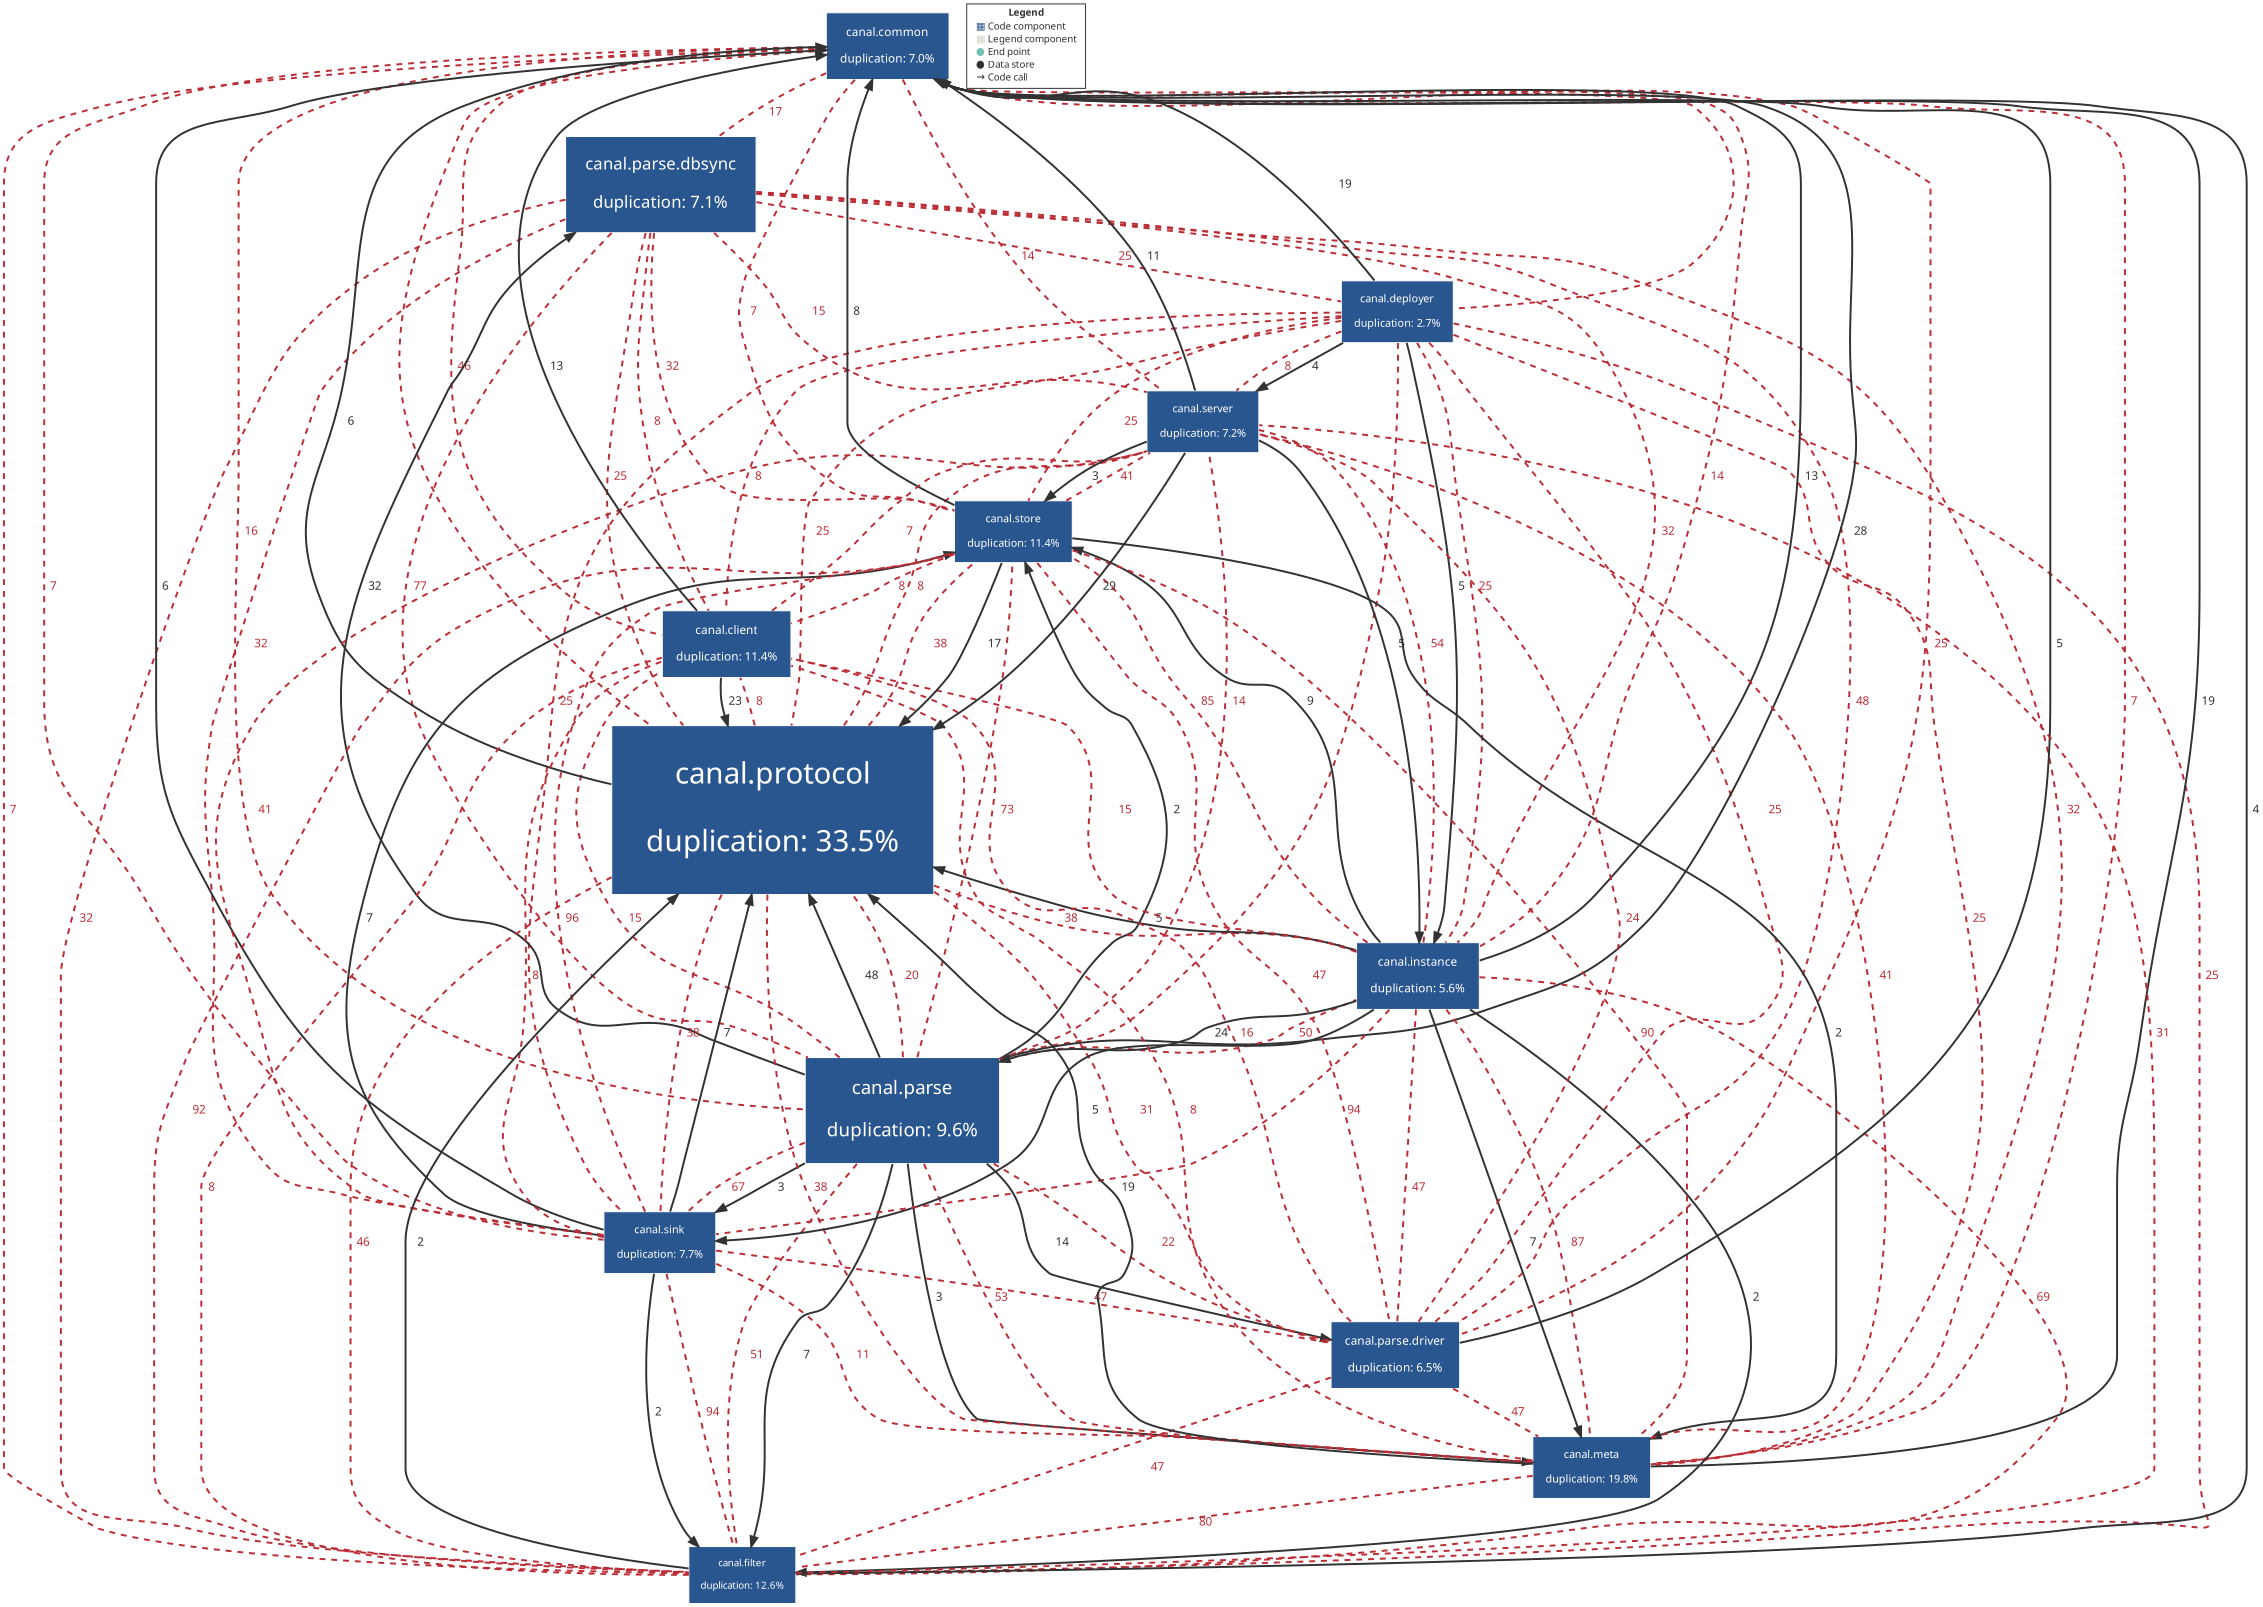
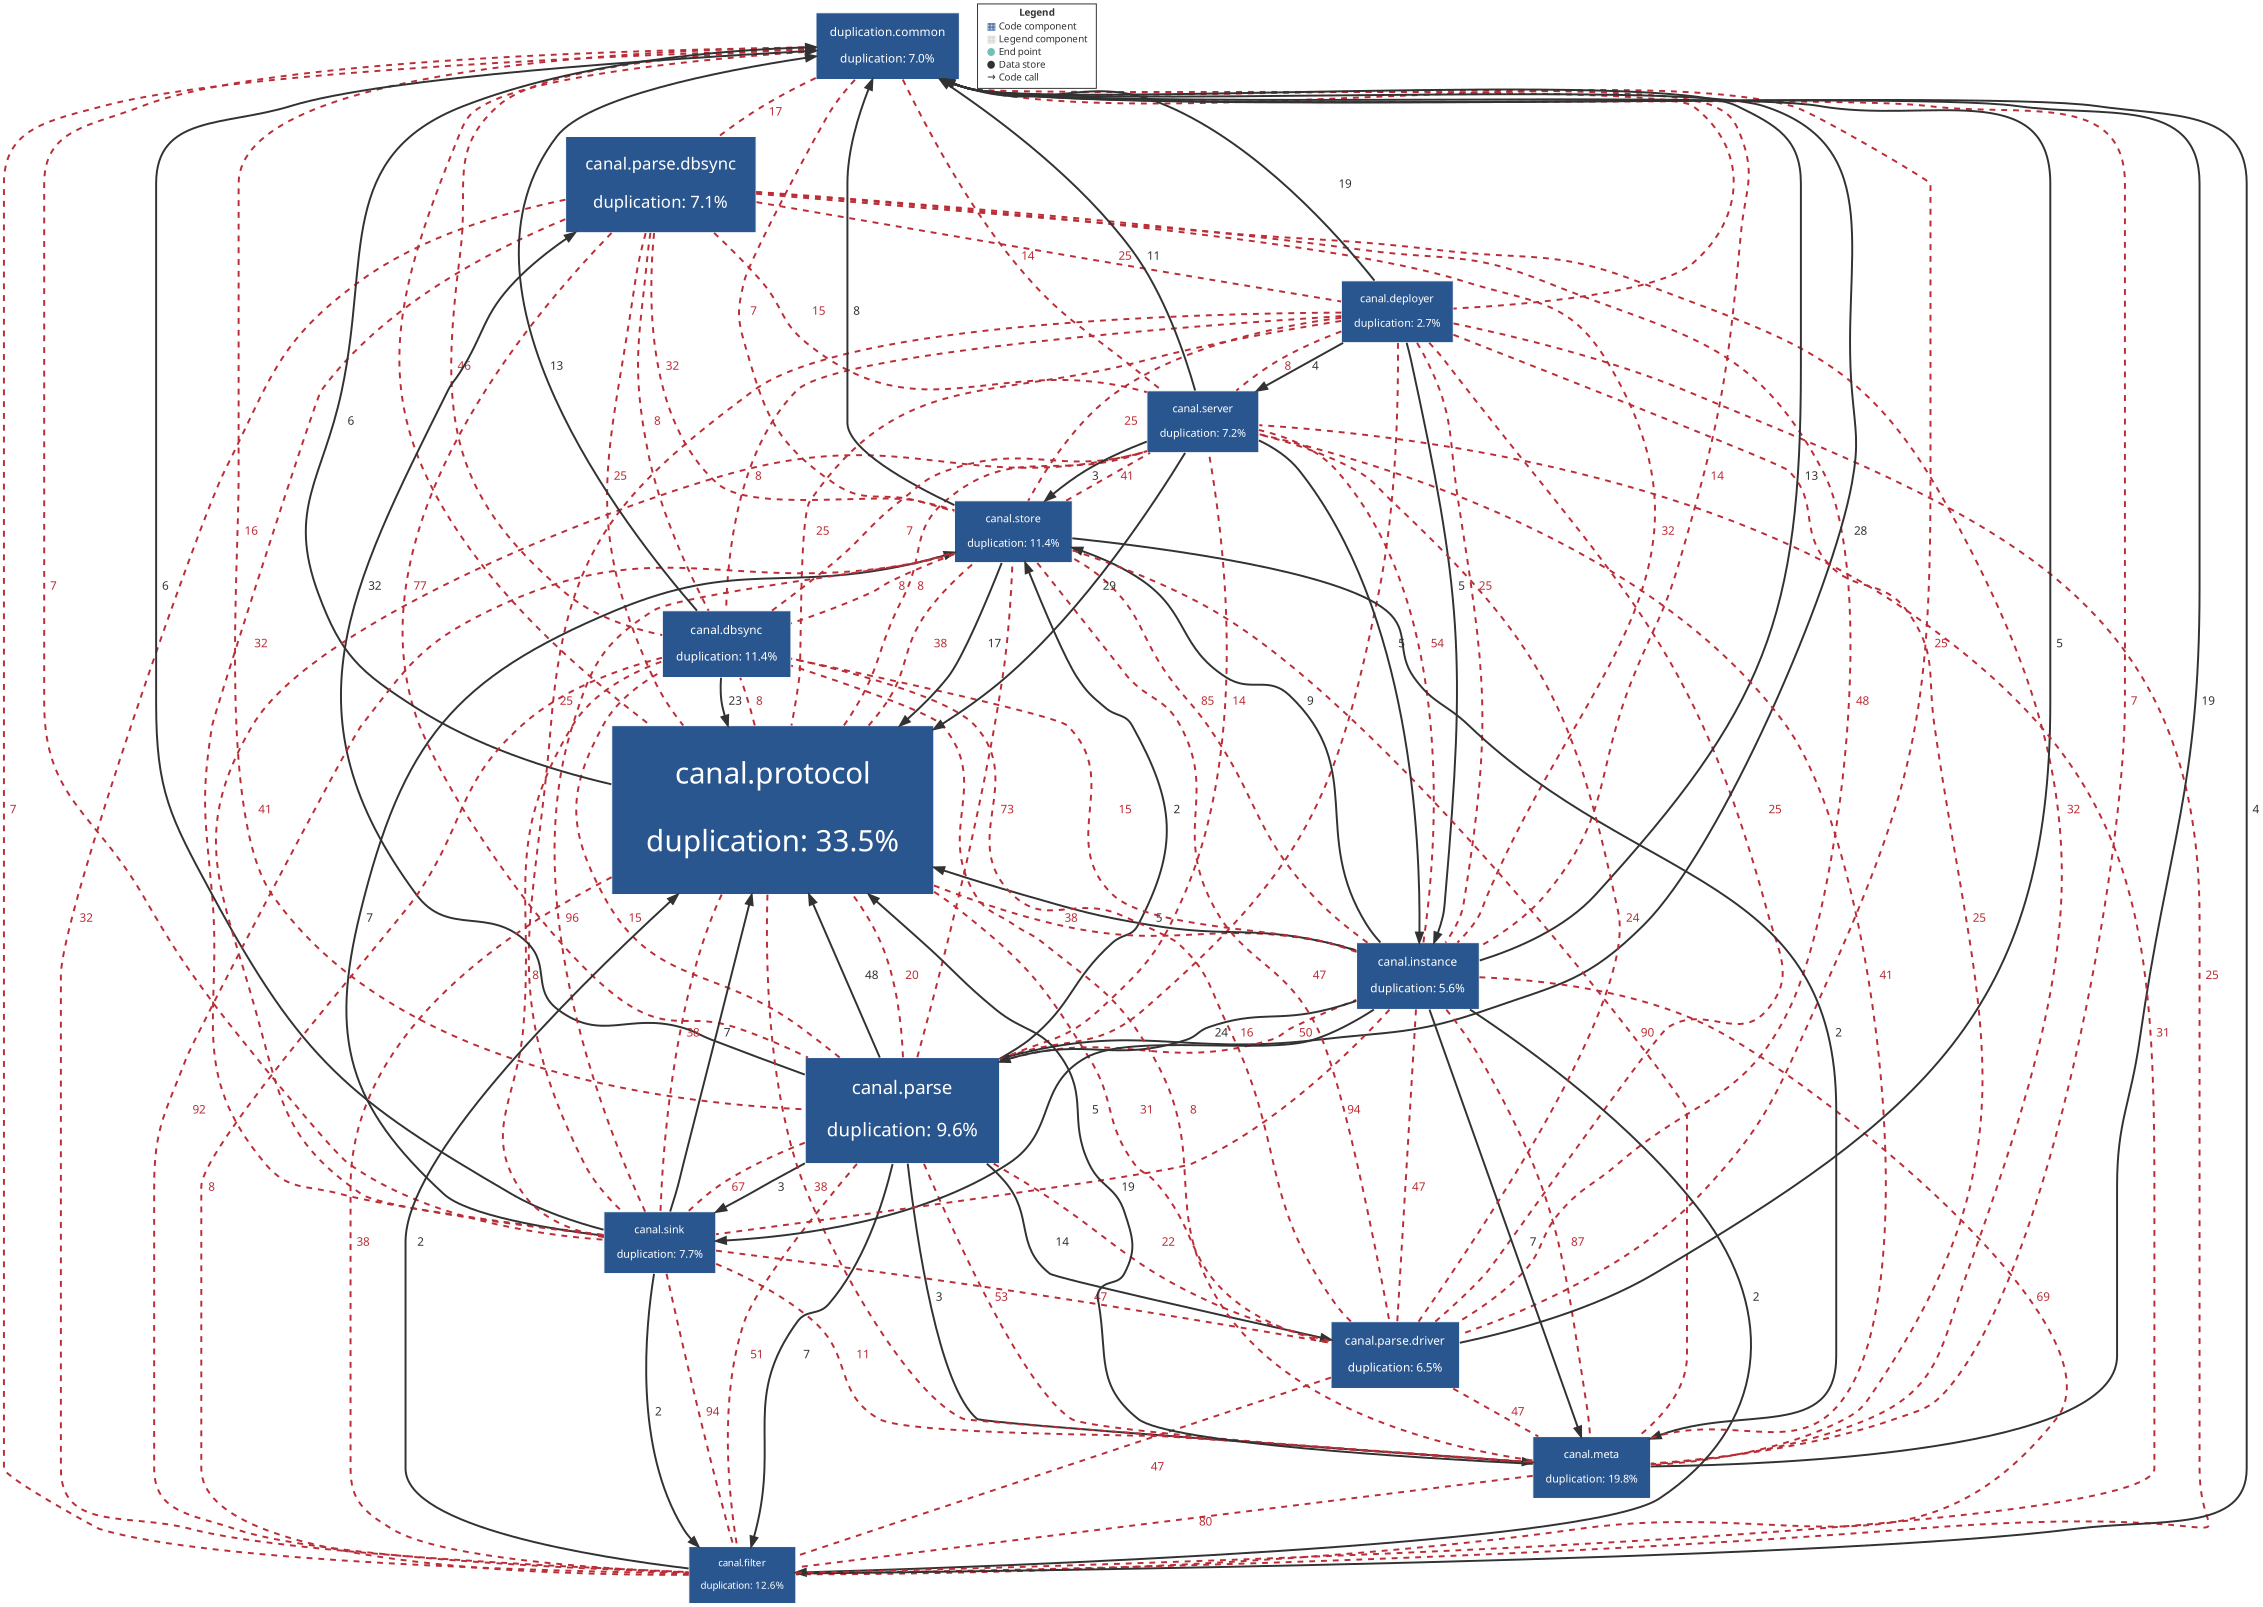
node "canal.common duplication: 7.0%": label "canal.common duplication: 7.0%" -> "duplication.common duplication: 7.0%"
node "canal.client duplication: 11.4%": label "canal.client duplication: 11.4%" -> "canal.dbsync duplication: 11.4%"
edge "canal.protocol duplication: 33.5%" -> "canal.filter duplication: 12.6%": label "  46" -> "  38"
